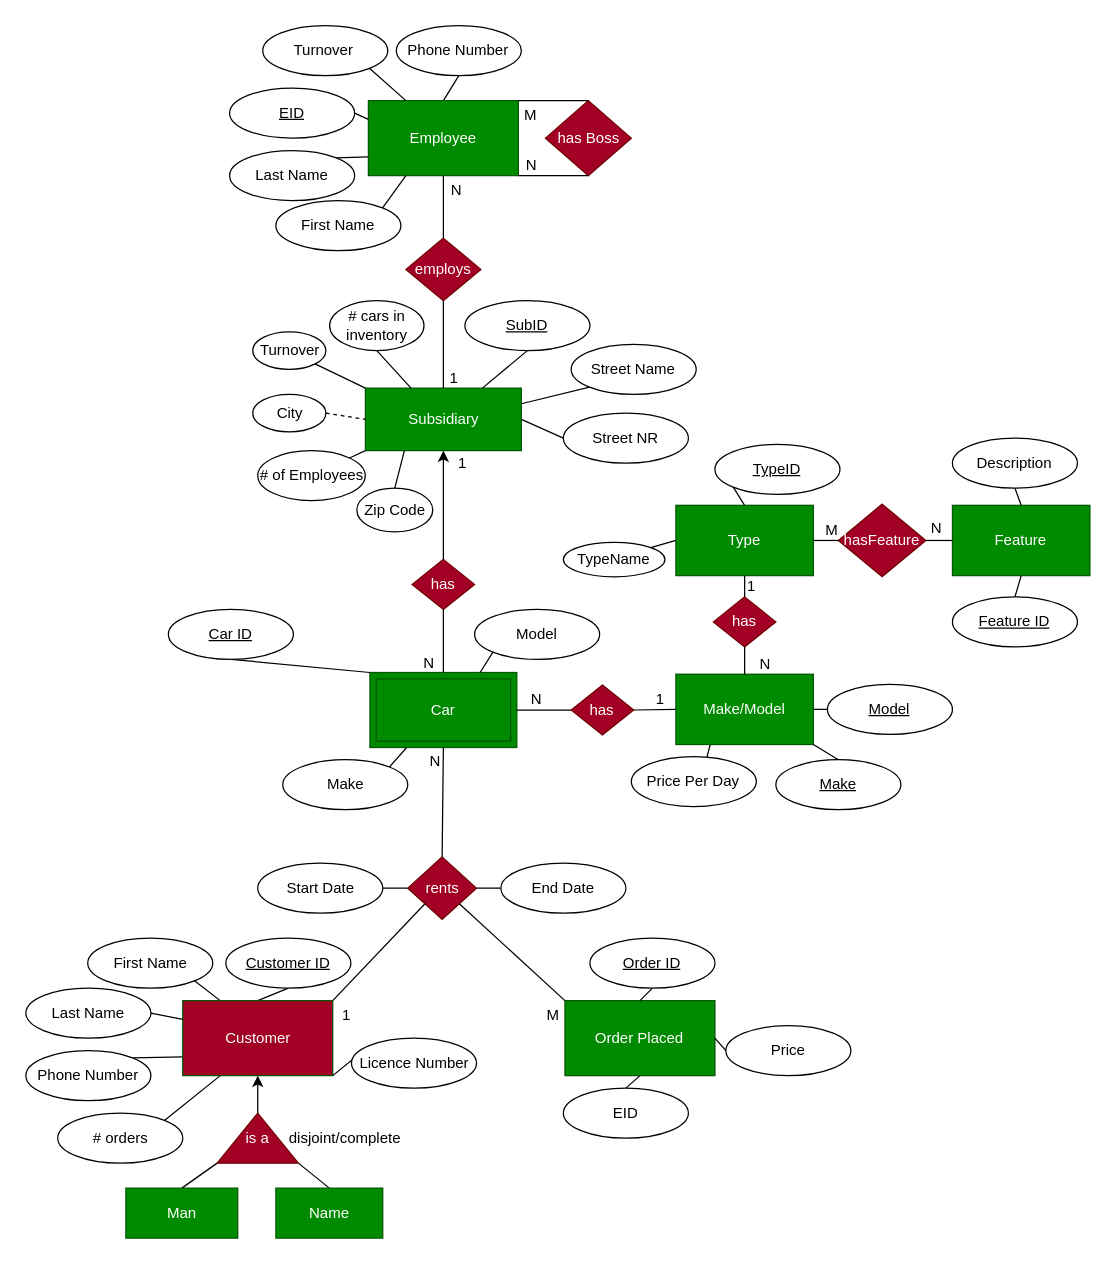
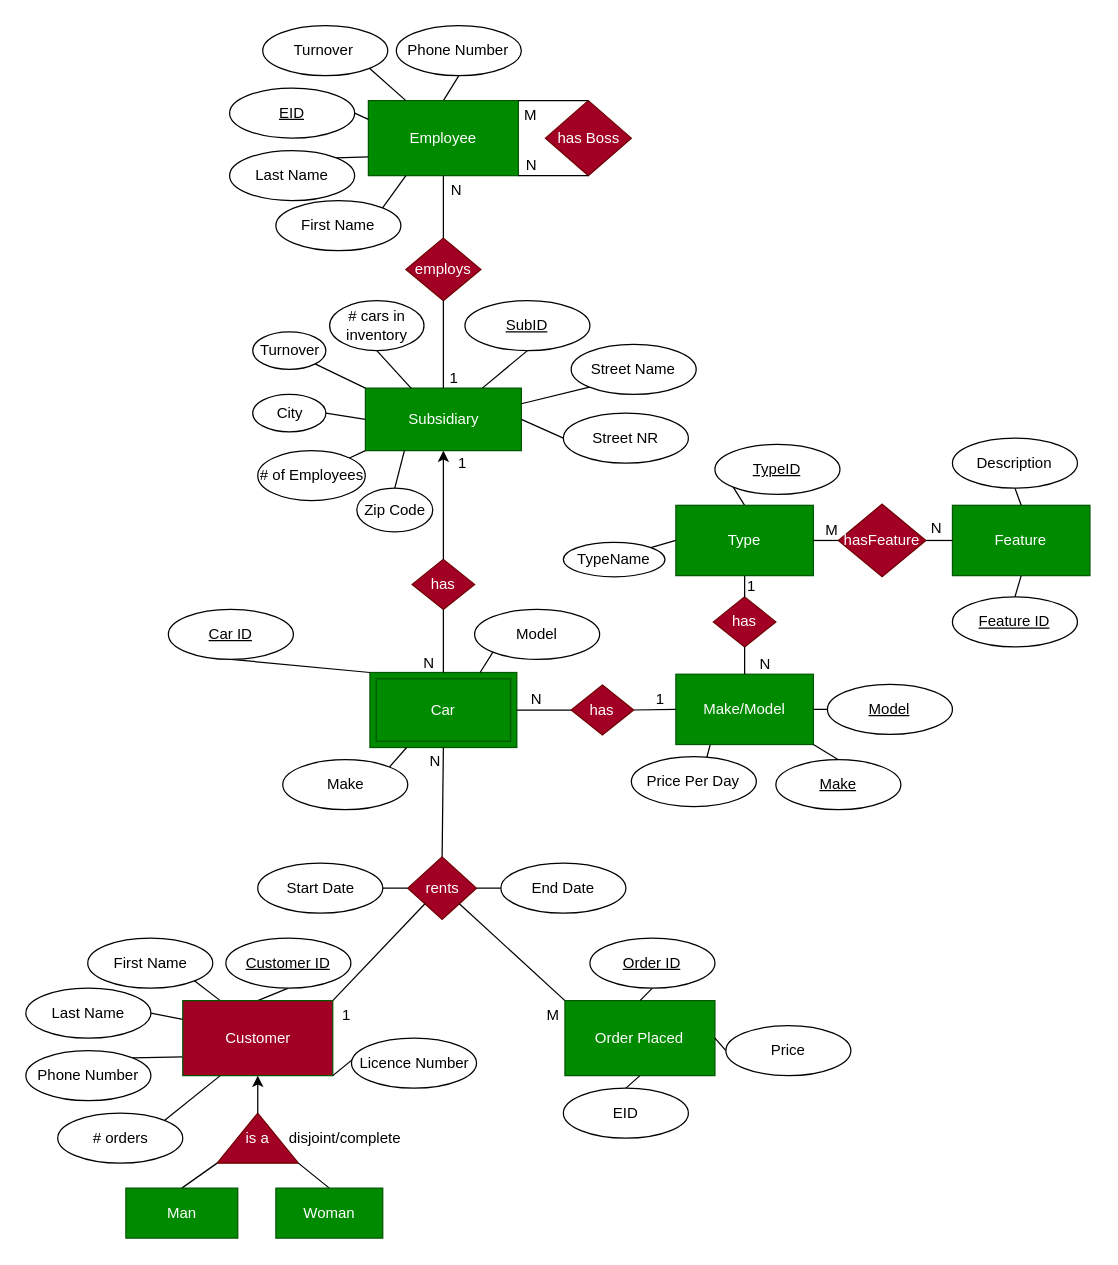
edge "City" -- "Subsidiary": style dashed -> solid
node "Name": label "Name" -> "Woman"
